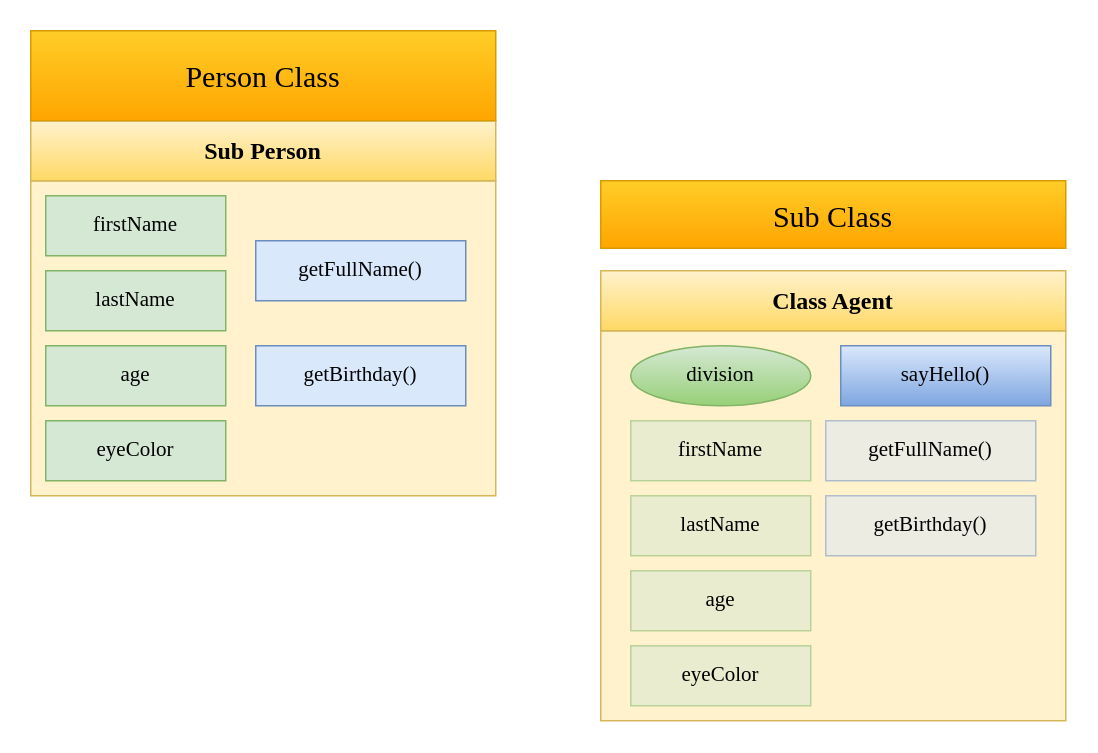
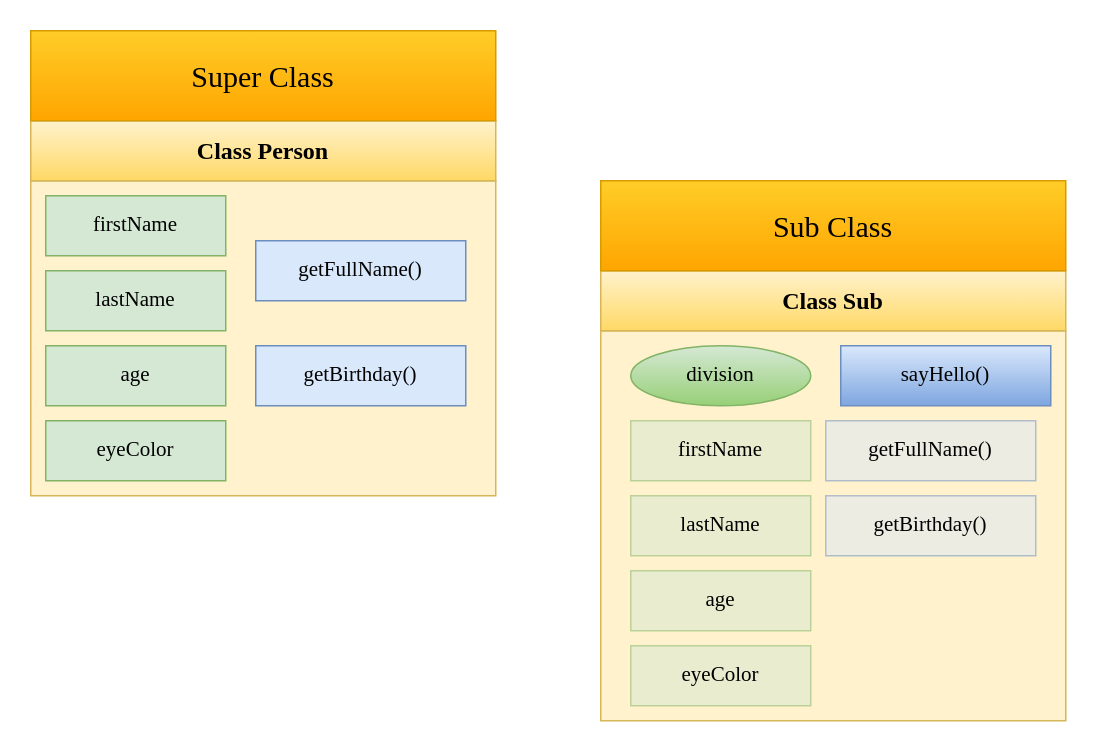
node "Person Class": label "Person Class" -> "Super Class"
node "Sub Person": label "Sub Person" -> "Class Person"
node "Sub Class": size 465x68 -> 465x90
node "Class Agent": label "Class Agent" -> "Class Sub"
